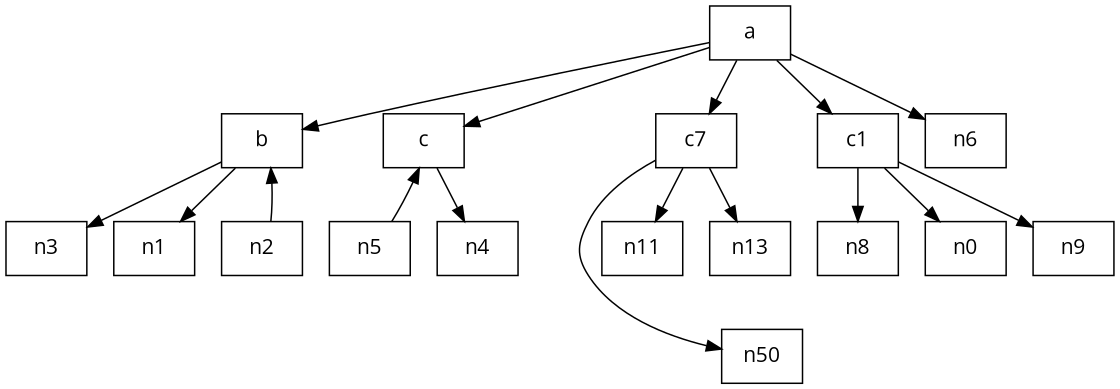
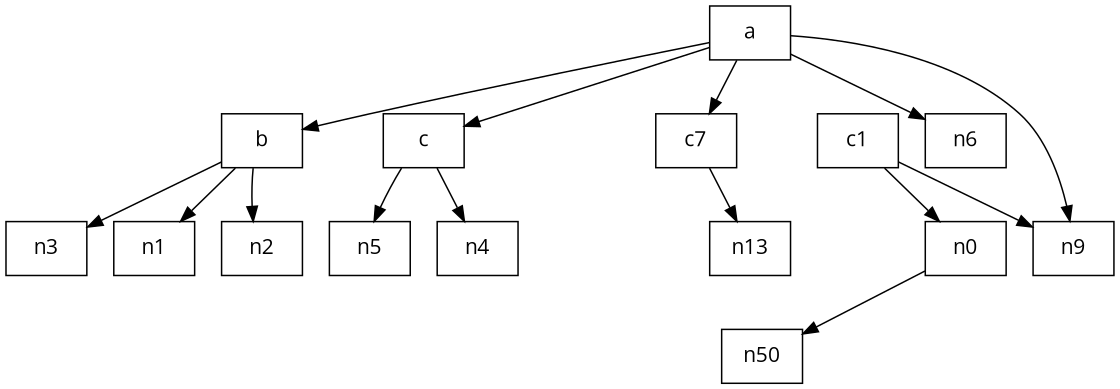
edge "a" -> "c1": now "a" -> "n9"
edge "n2" -> "b": reversed
edge "n5" -> "c": reversed
node "n11": removed
node "n8": removed
edge "c7" -> "n50": now "n0" -> "n50"
